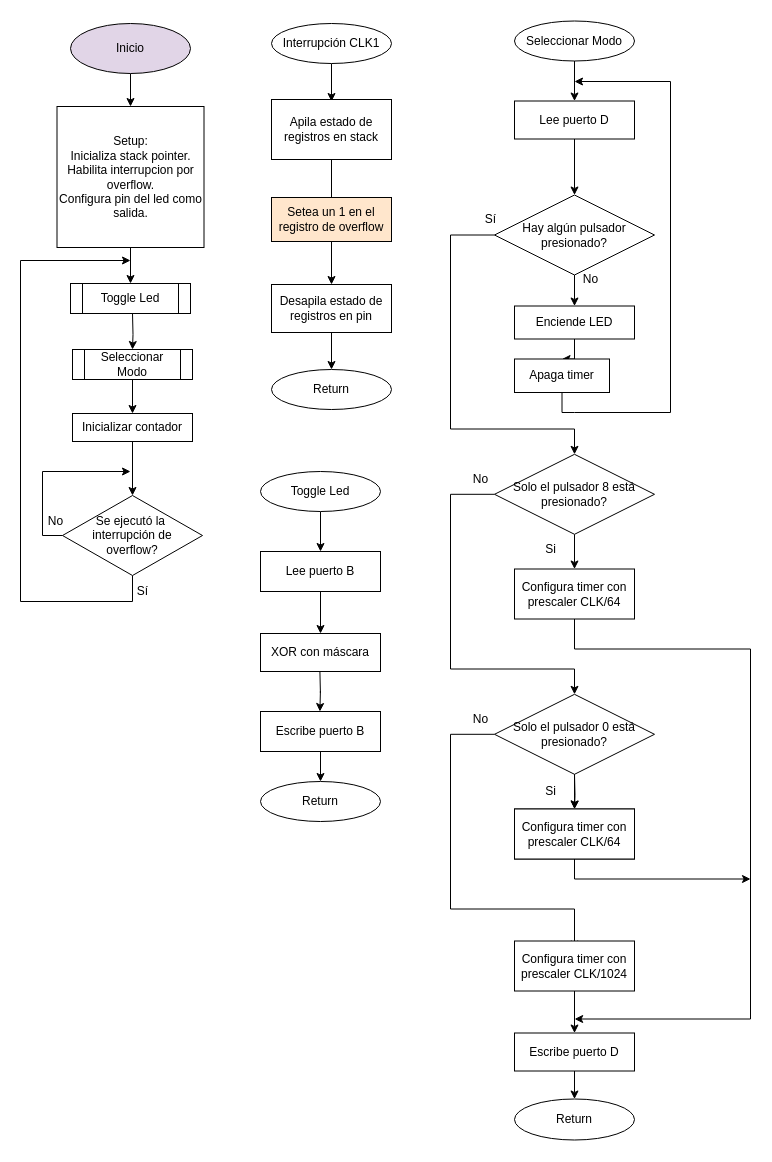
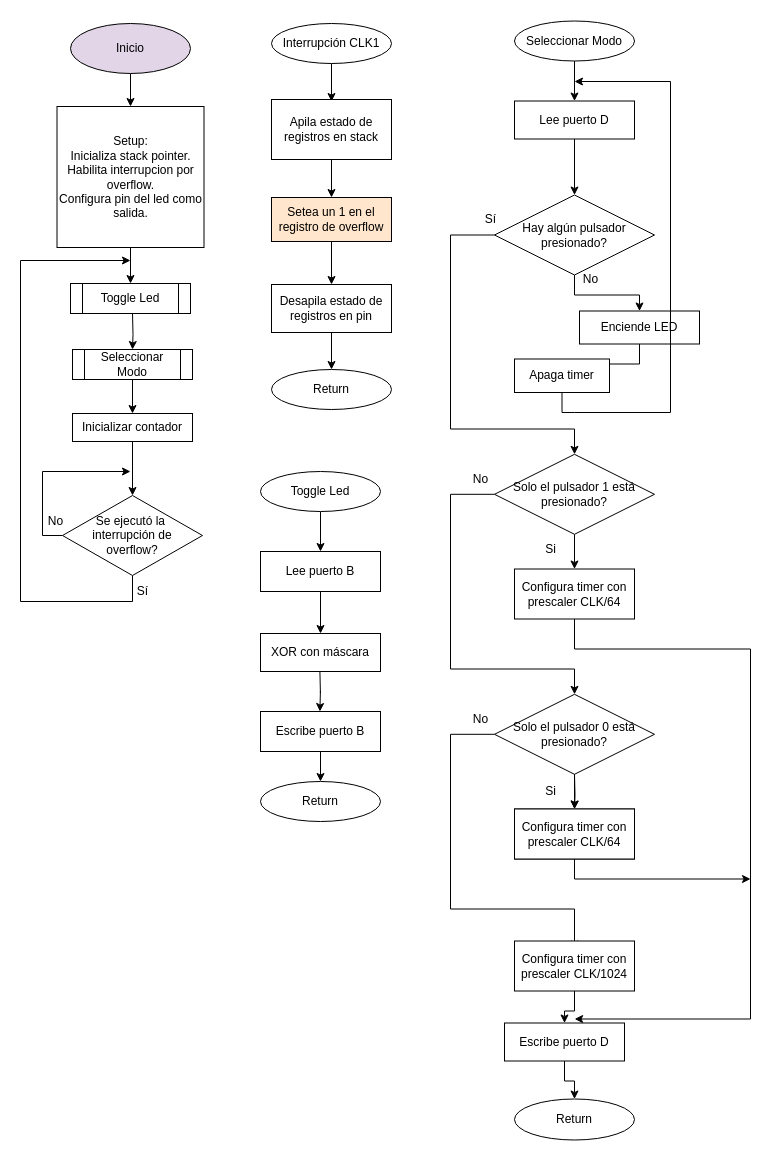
edge "Apila estado de registros en stack" -- "Setea un 1 en el registro de overflow": arrowhead none -> classic
node "Enciende LED": moved (575, 323) -> (640, 328)
node "Solo el pulsador 8 está presionado?": label "Solo el pulsador 8 está presionado?" -> "Solo el pulsador 1 está presionado?"
node "Escribe puerto D": moved (575, 1052) -> (565, 1042)
